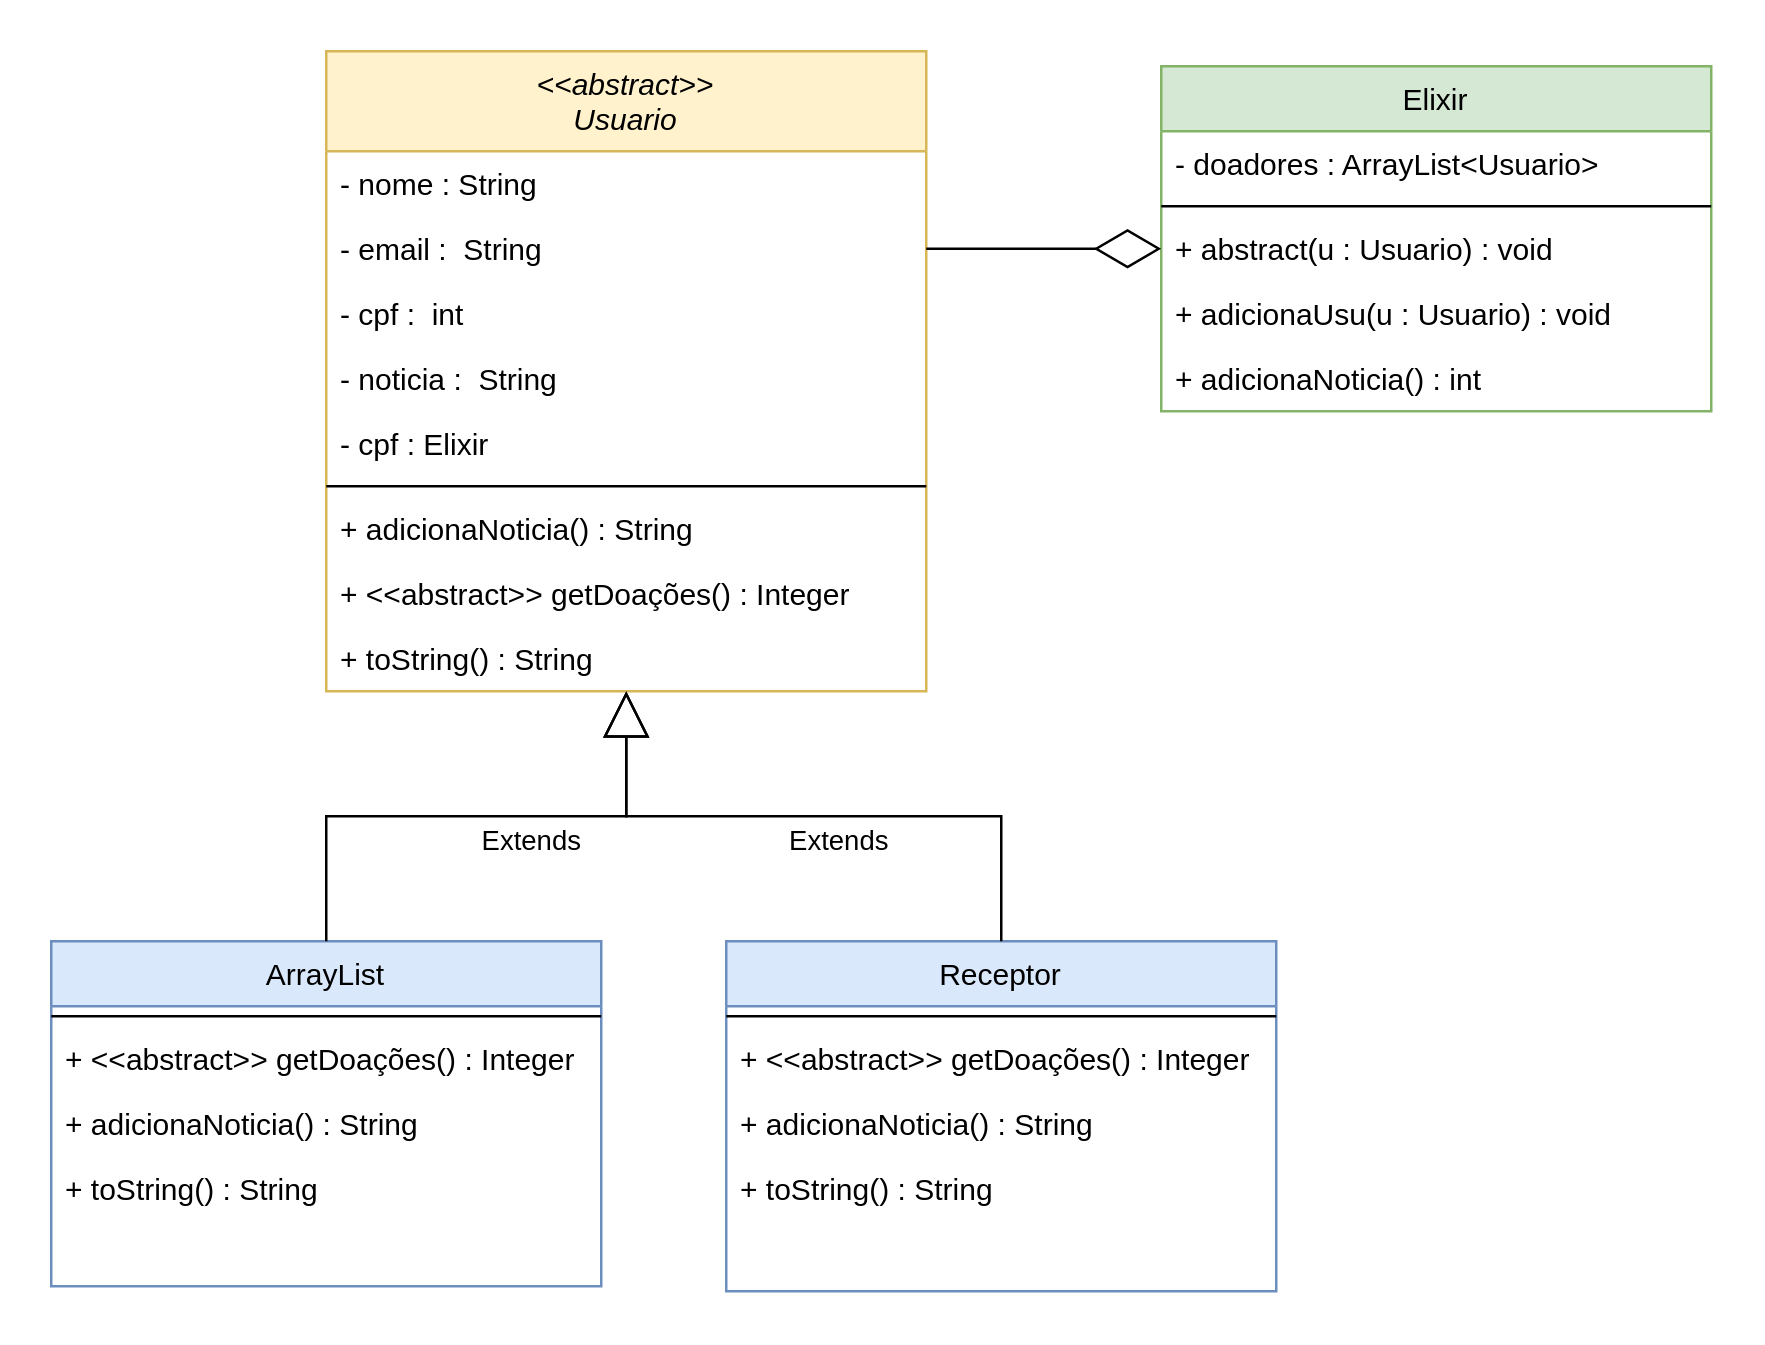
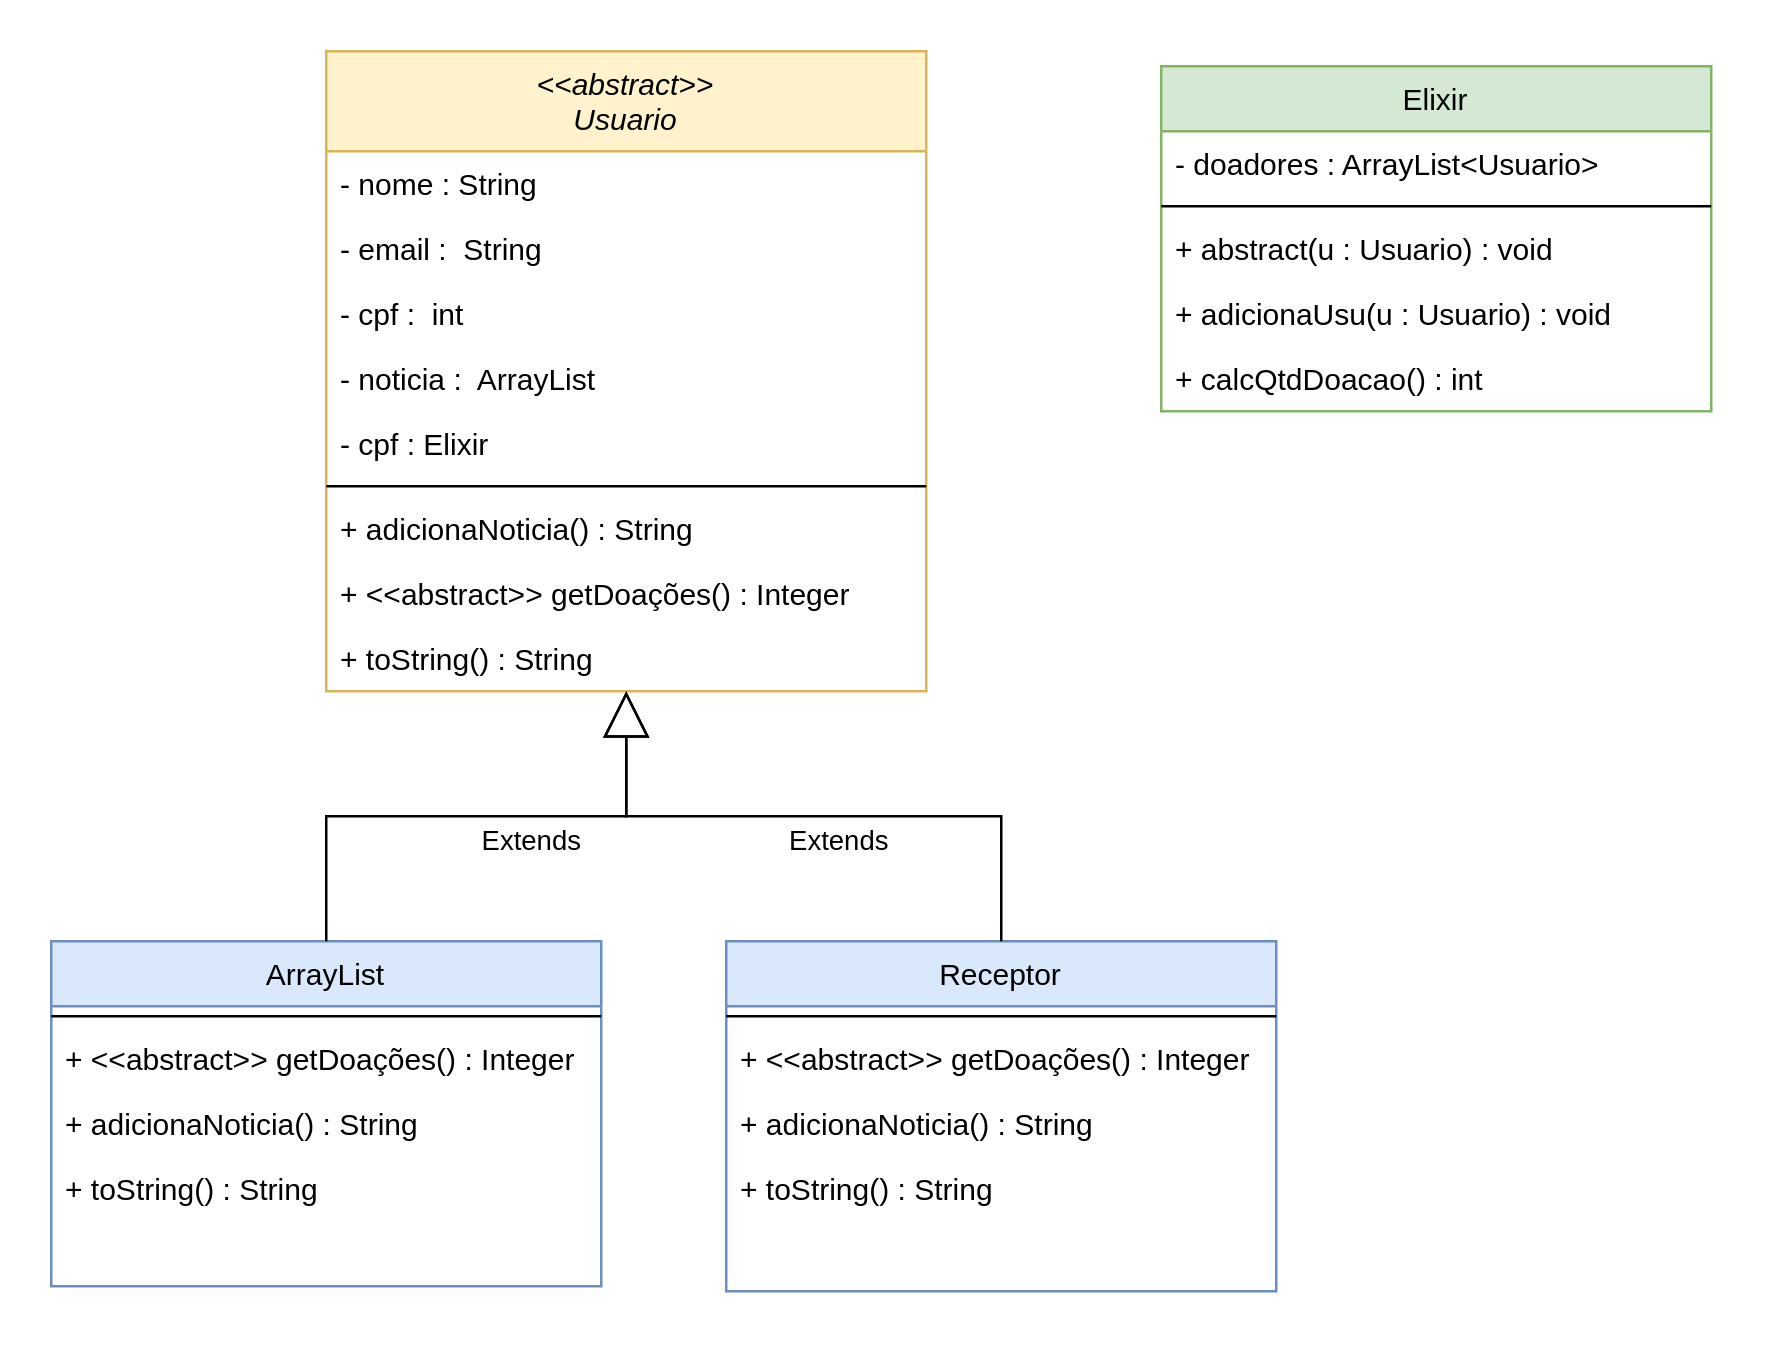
edge "- email : String" -> "+ abstract(u : Usuario) : void": removed
node "- noticia : String": label "- noticia : String" -> "- noticia : ArrayList"
node "+ adicionaNoticia() : int": label "+ adicionaNoticia() : int" -> "+ calcQtdDoacao() : int"
